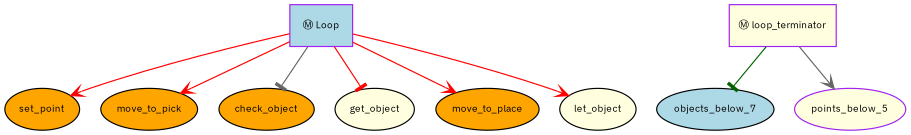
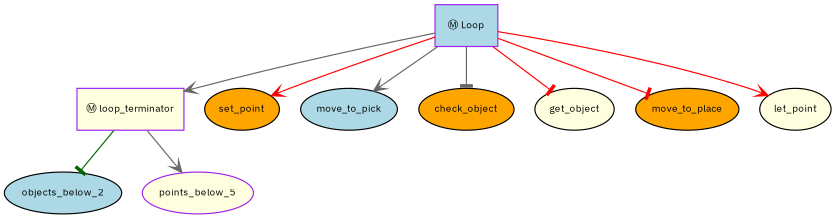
edge "Ⓜ Loop" -> "Ⓜ loop_terminator": added
edge "Ⓜ Loop" -> "move_to_pick": color red -> gray40
edge "Ⓜ Loop" -> "move_to_place": arrowhead vee -> tee
node "move_to_pick": fillcolor orange -> lightblue
node "let_object": label "let_object" -> "let_point"
node "objects_below_7": label "objects_below_7" -> "objects_below_2"
